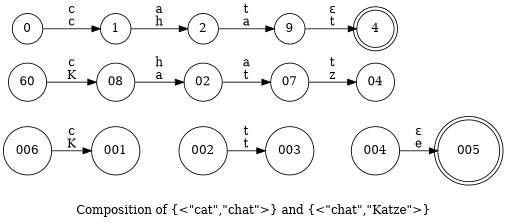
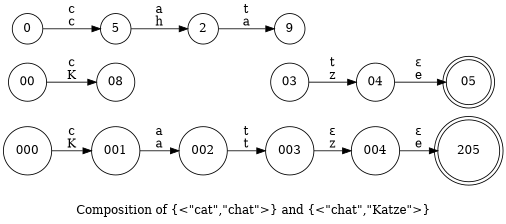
node "1": label "1" -> "5"
node "4": removed
node "60": label "60" -> "00"
node "02": removed
node "07": label "07" -> "03"
node "05": added
node "006": label "006" -> "000"
edge "001" -> "002": added, label "a a"
edge "003" -> "004": added, label "ε z"
node "005": label "005" -> "205"
